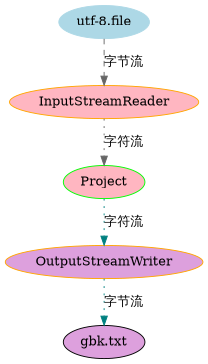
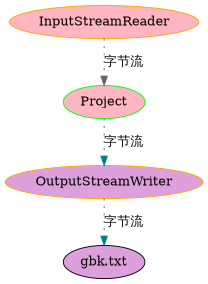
node "utf-8.file": removed
edge "InputStreamReader" -> "Project": label "字符流" -> "字节流"
edge "Project" -> "OutputStreamWriter": label "字符流" -> "字节流"
